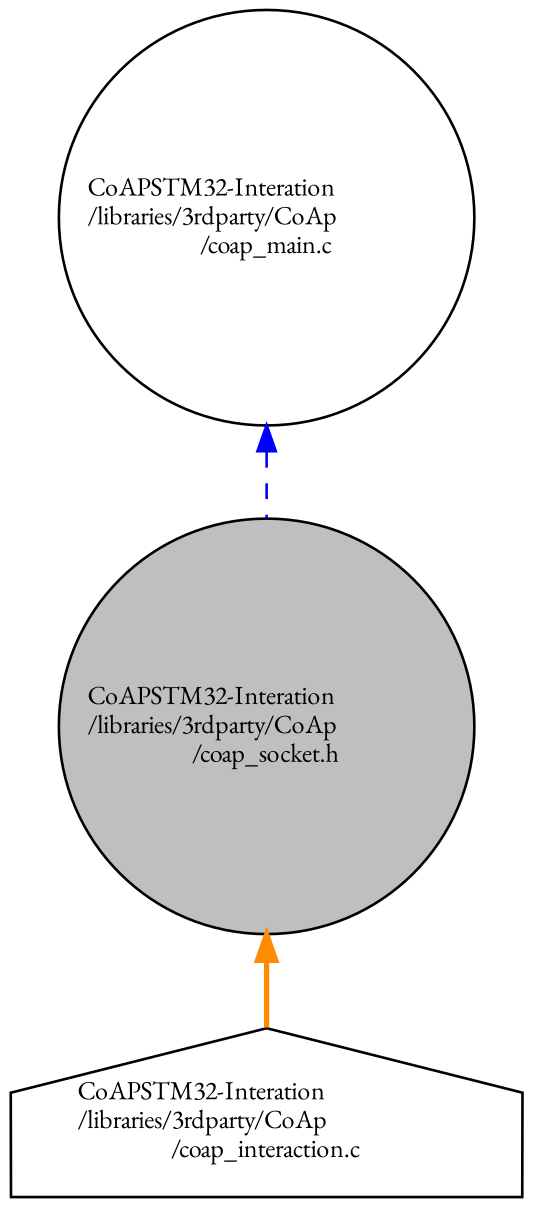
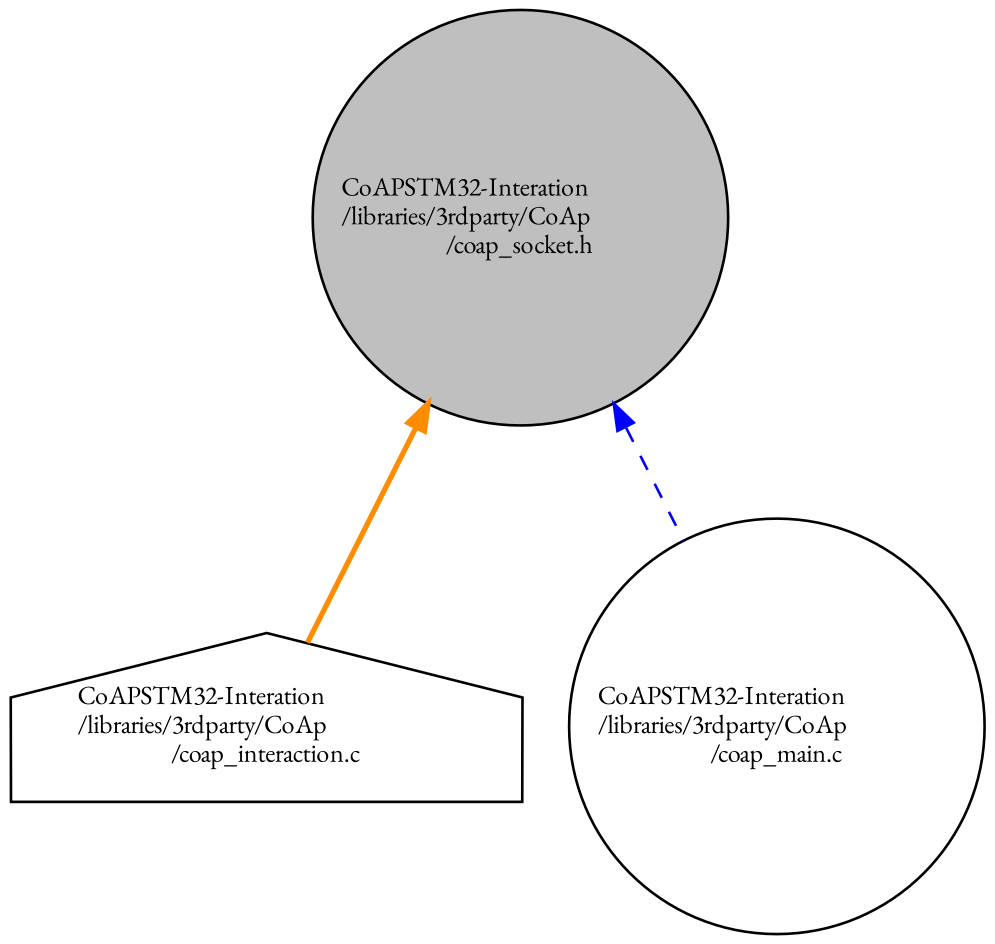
edge "CoAPSTM32-Interation /libraries/3rdparty/CoAp /coap_socket.h" -> "CoAPSTM32-Interation /libraries/3rdparty/CoAp /coap_main.c": reversed
